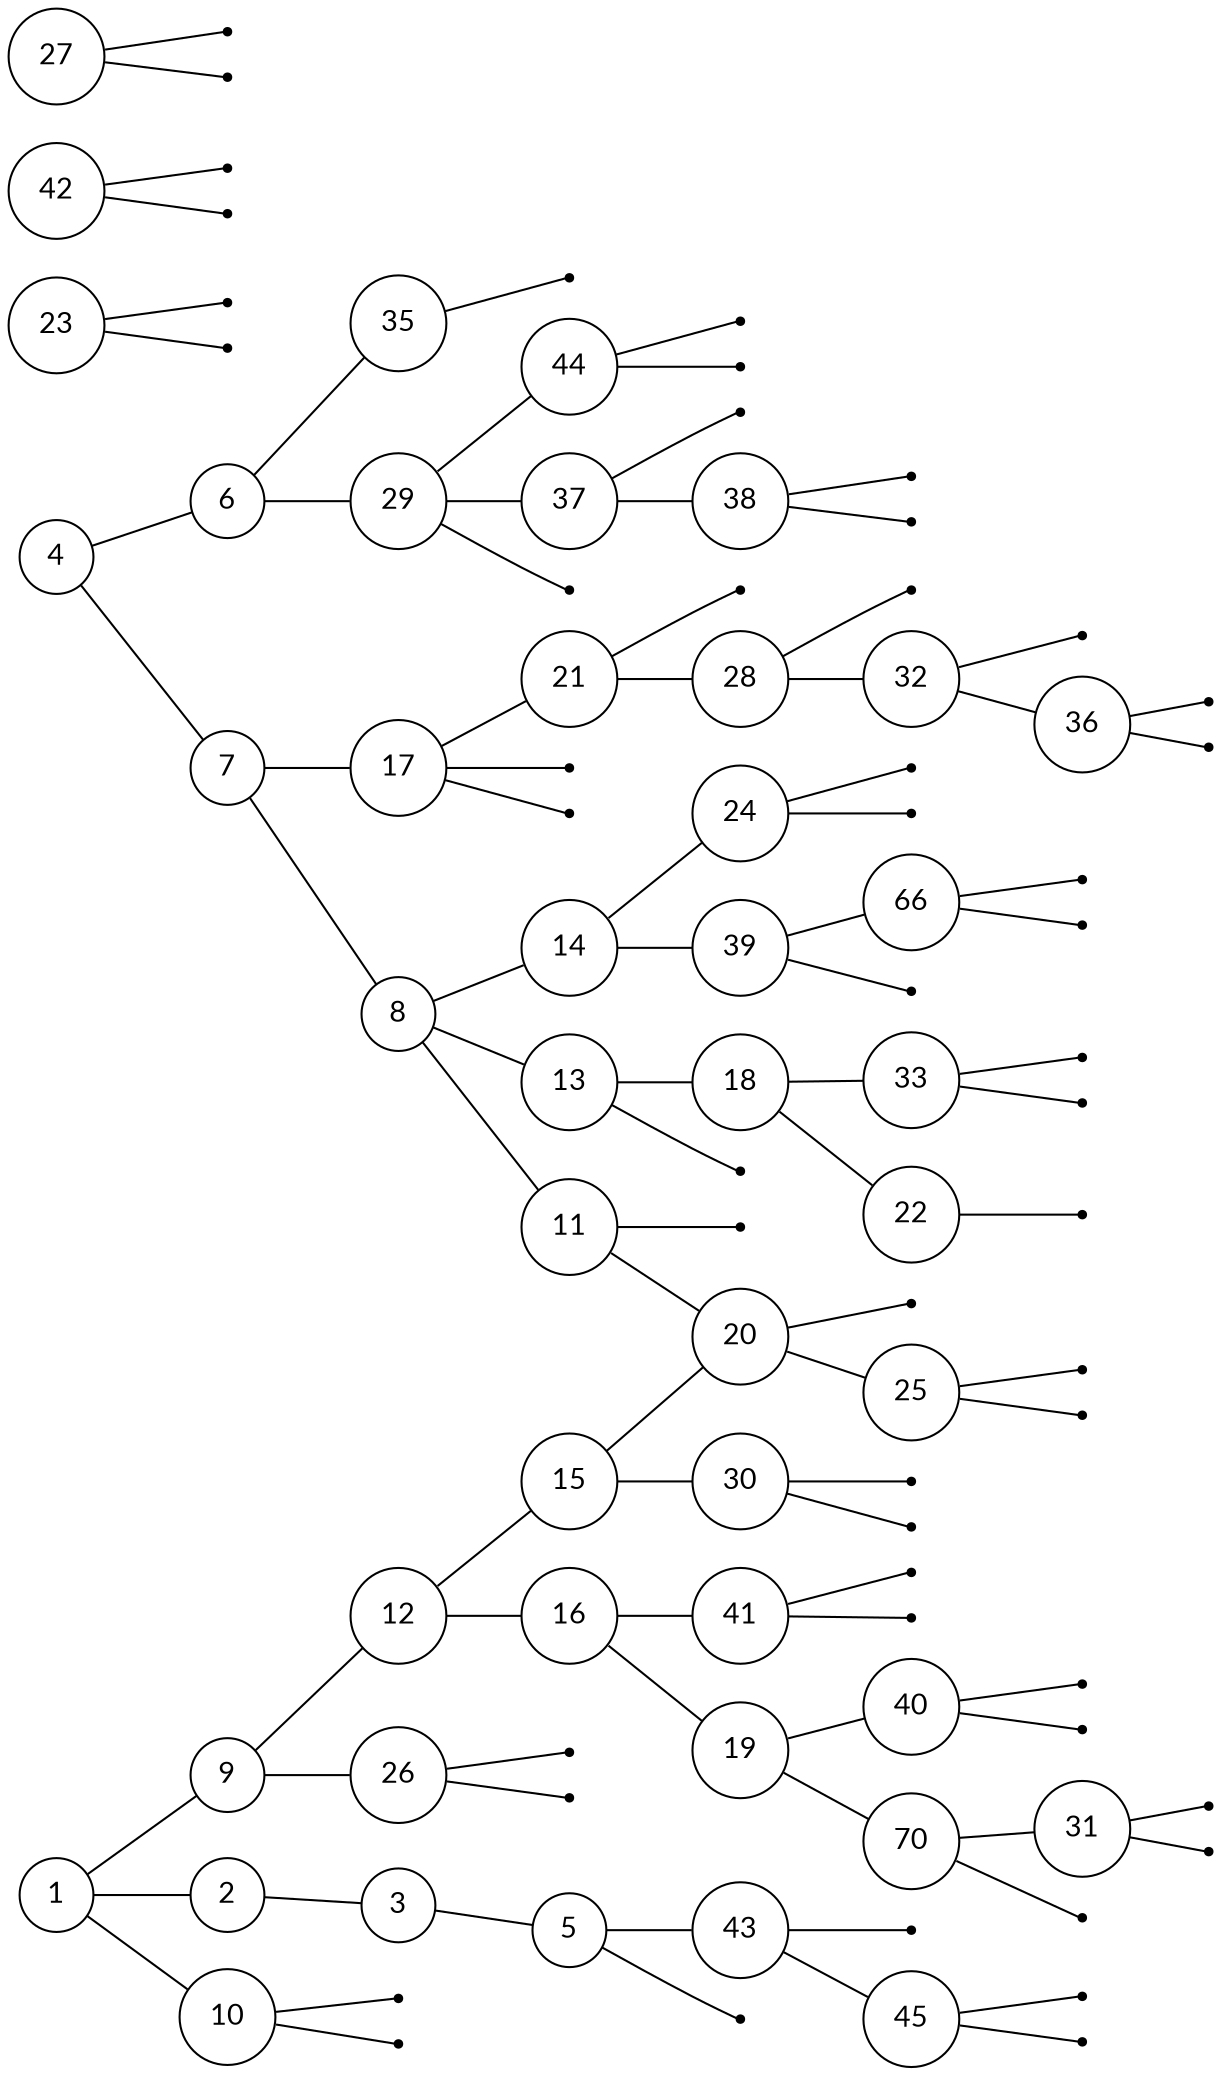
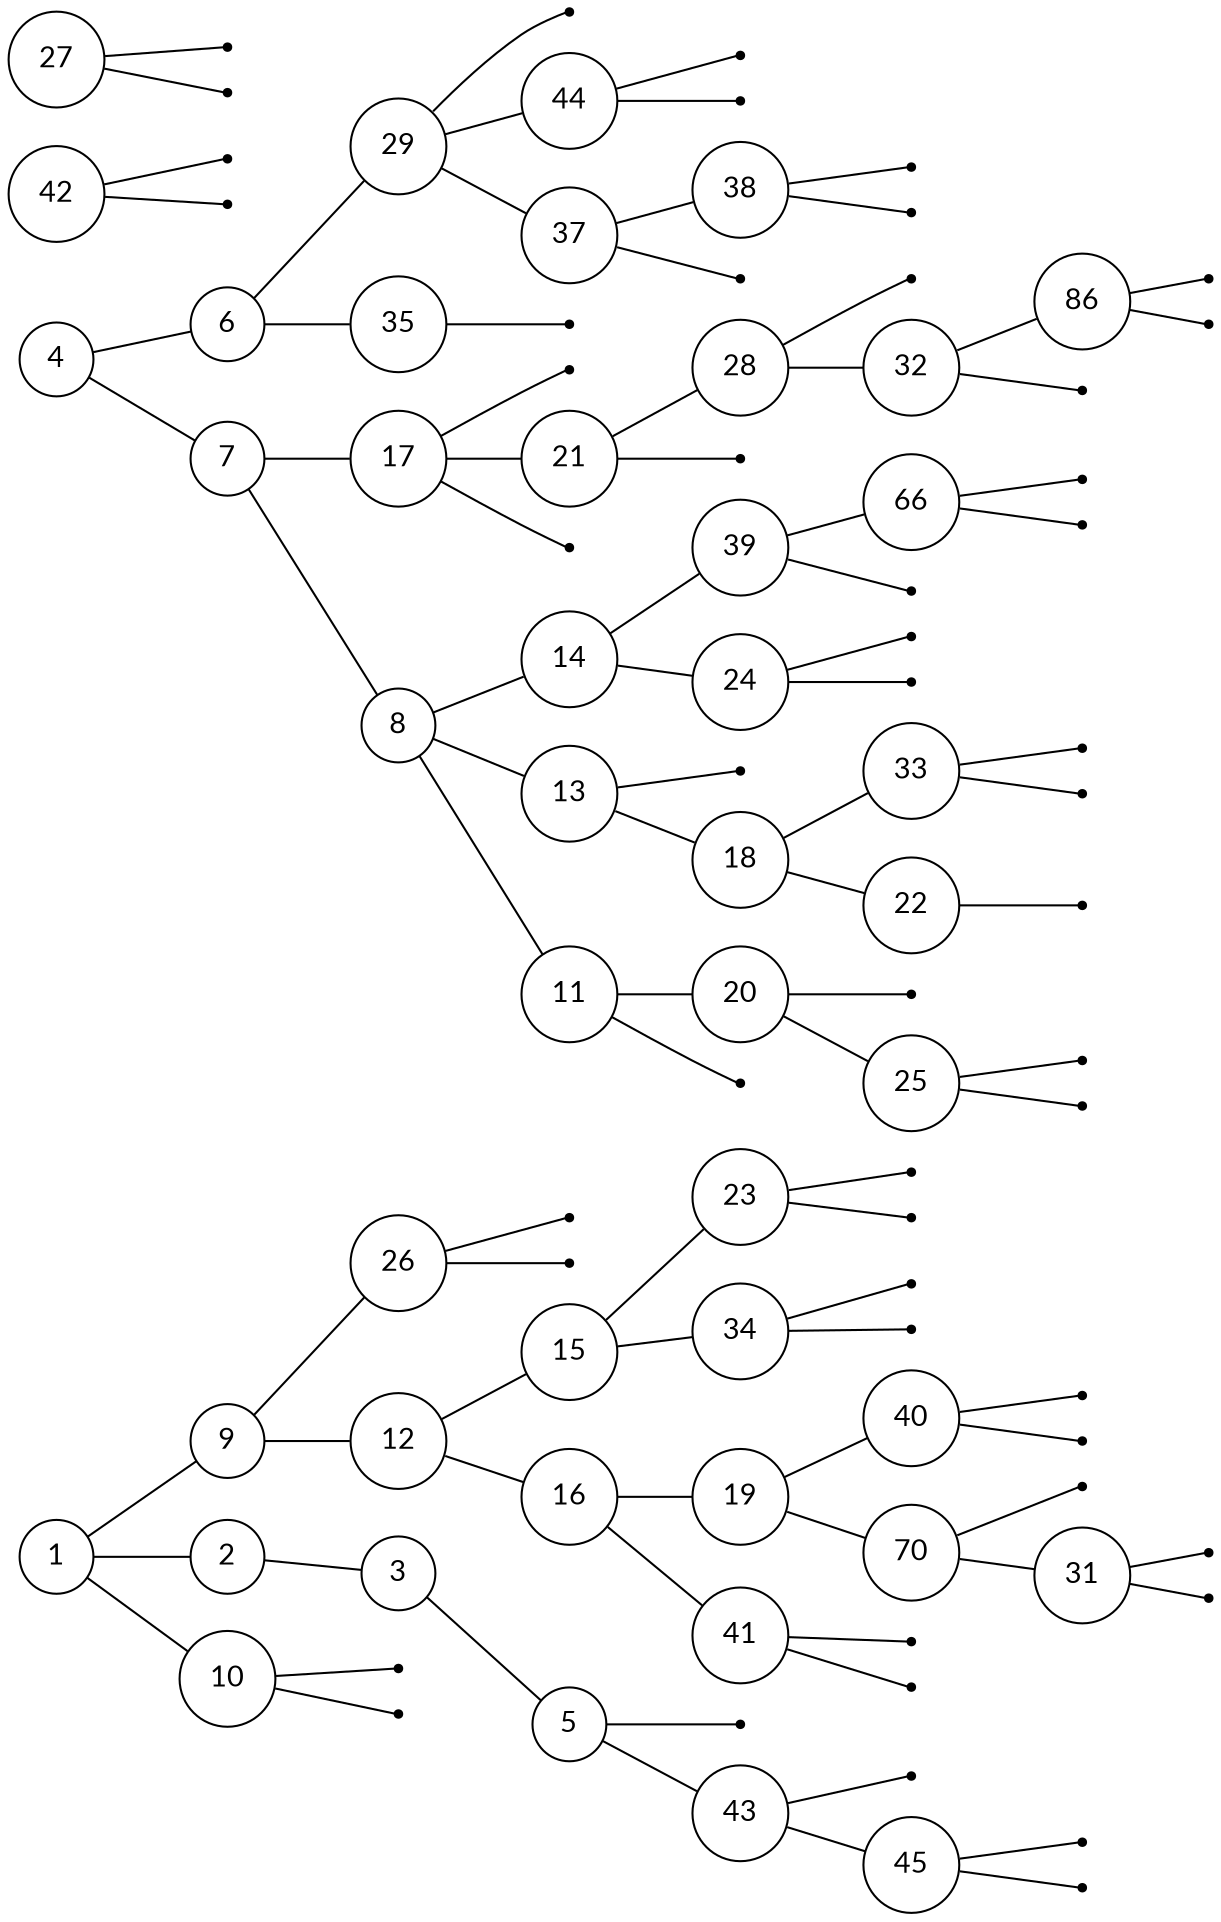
node "36": label "36" -> "86"
edge "20" -- "15": now "23" -- "15"
node "30": label "30" -> "34"
